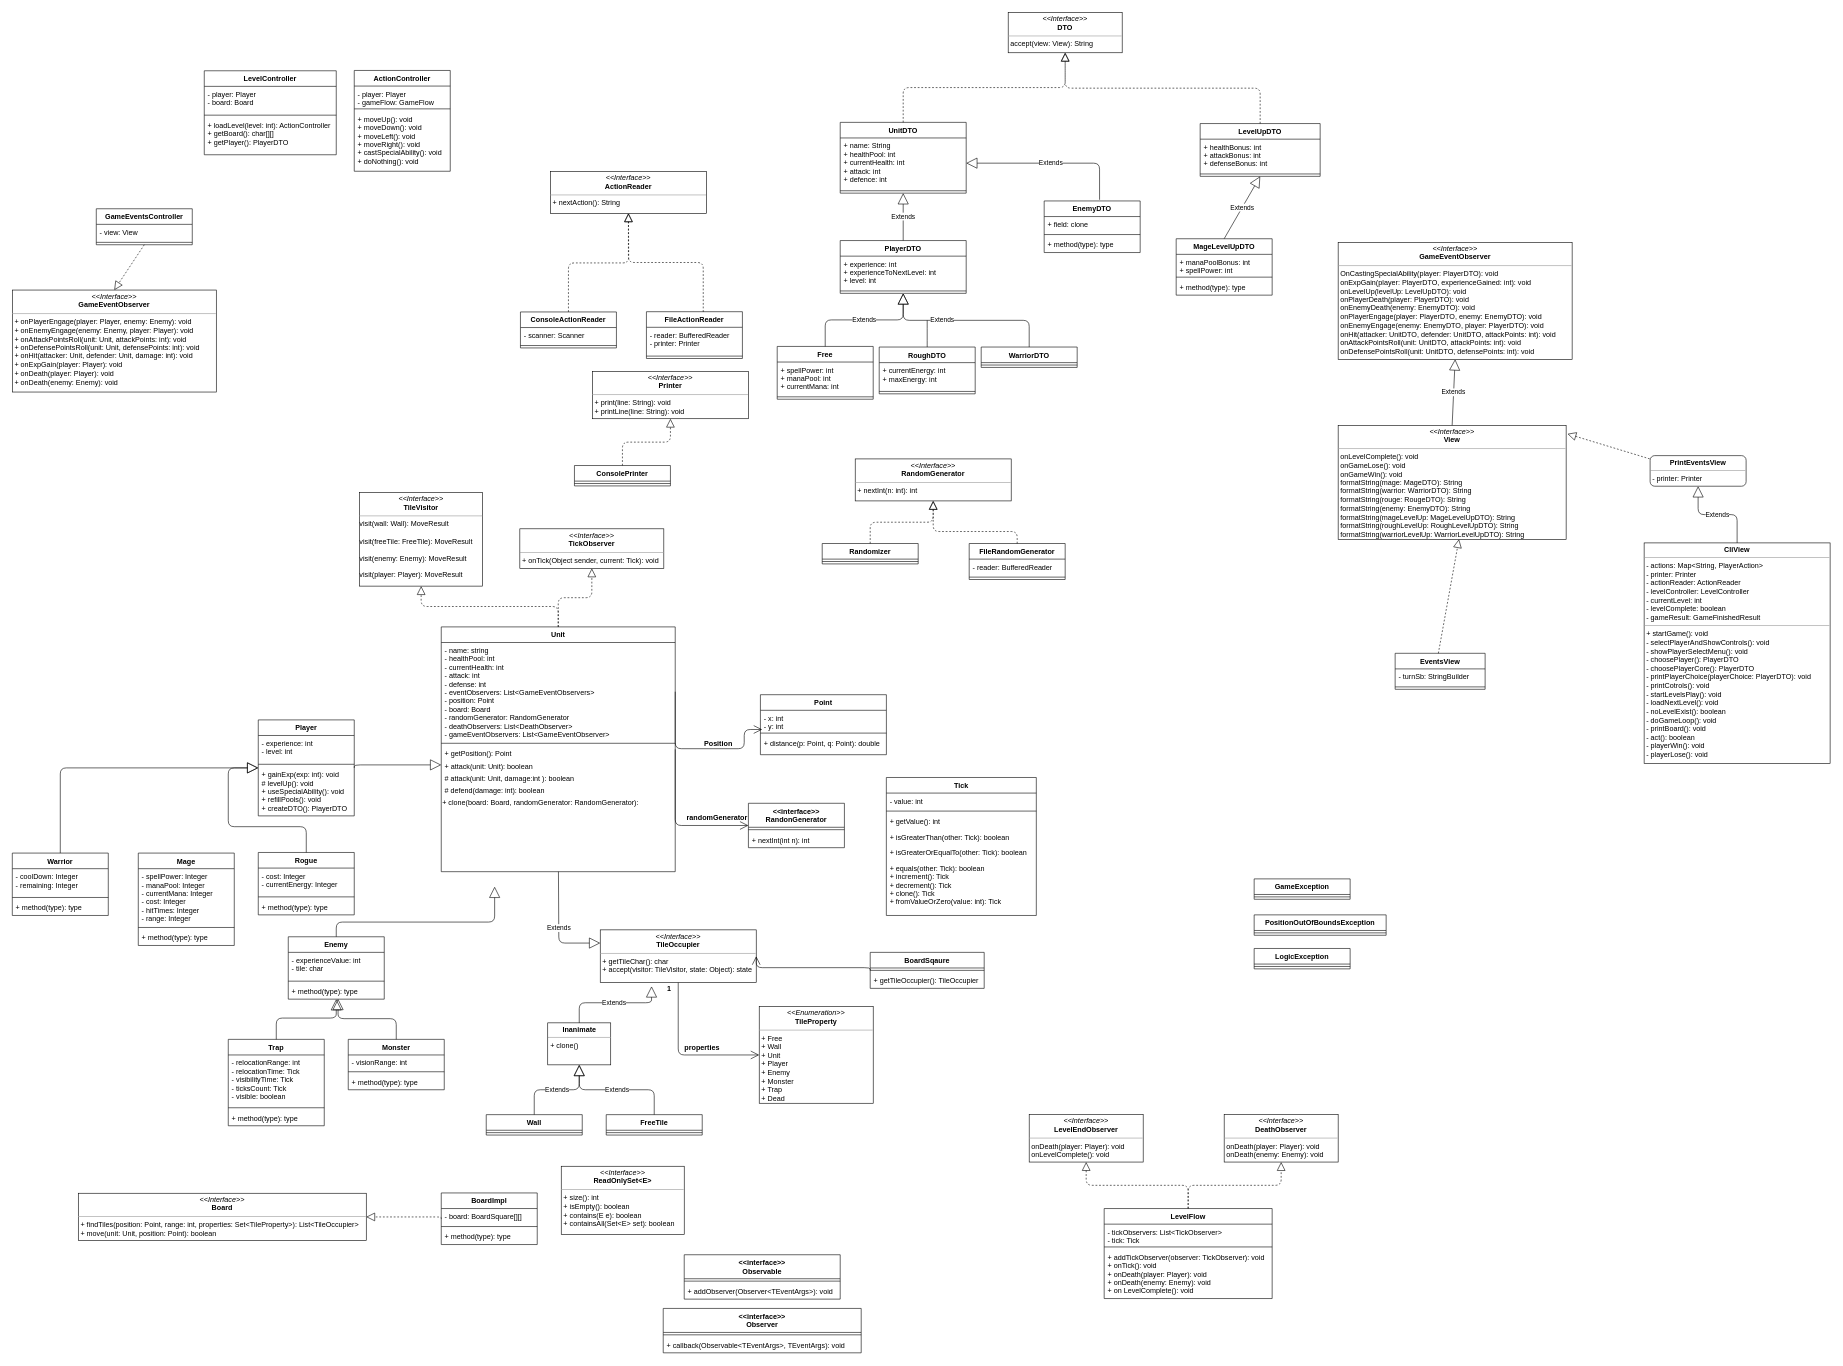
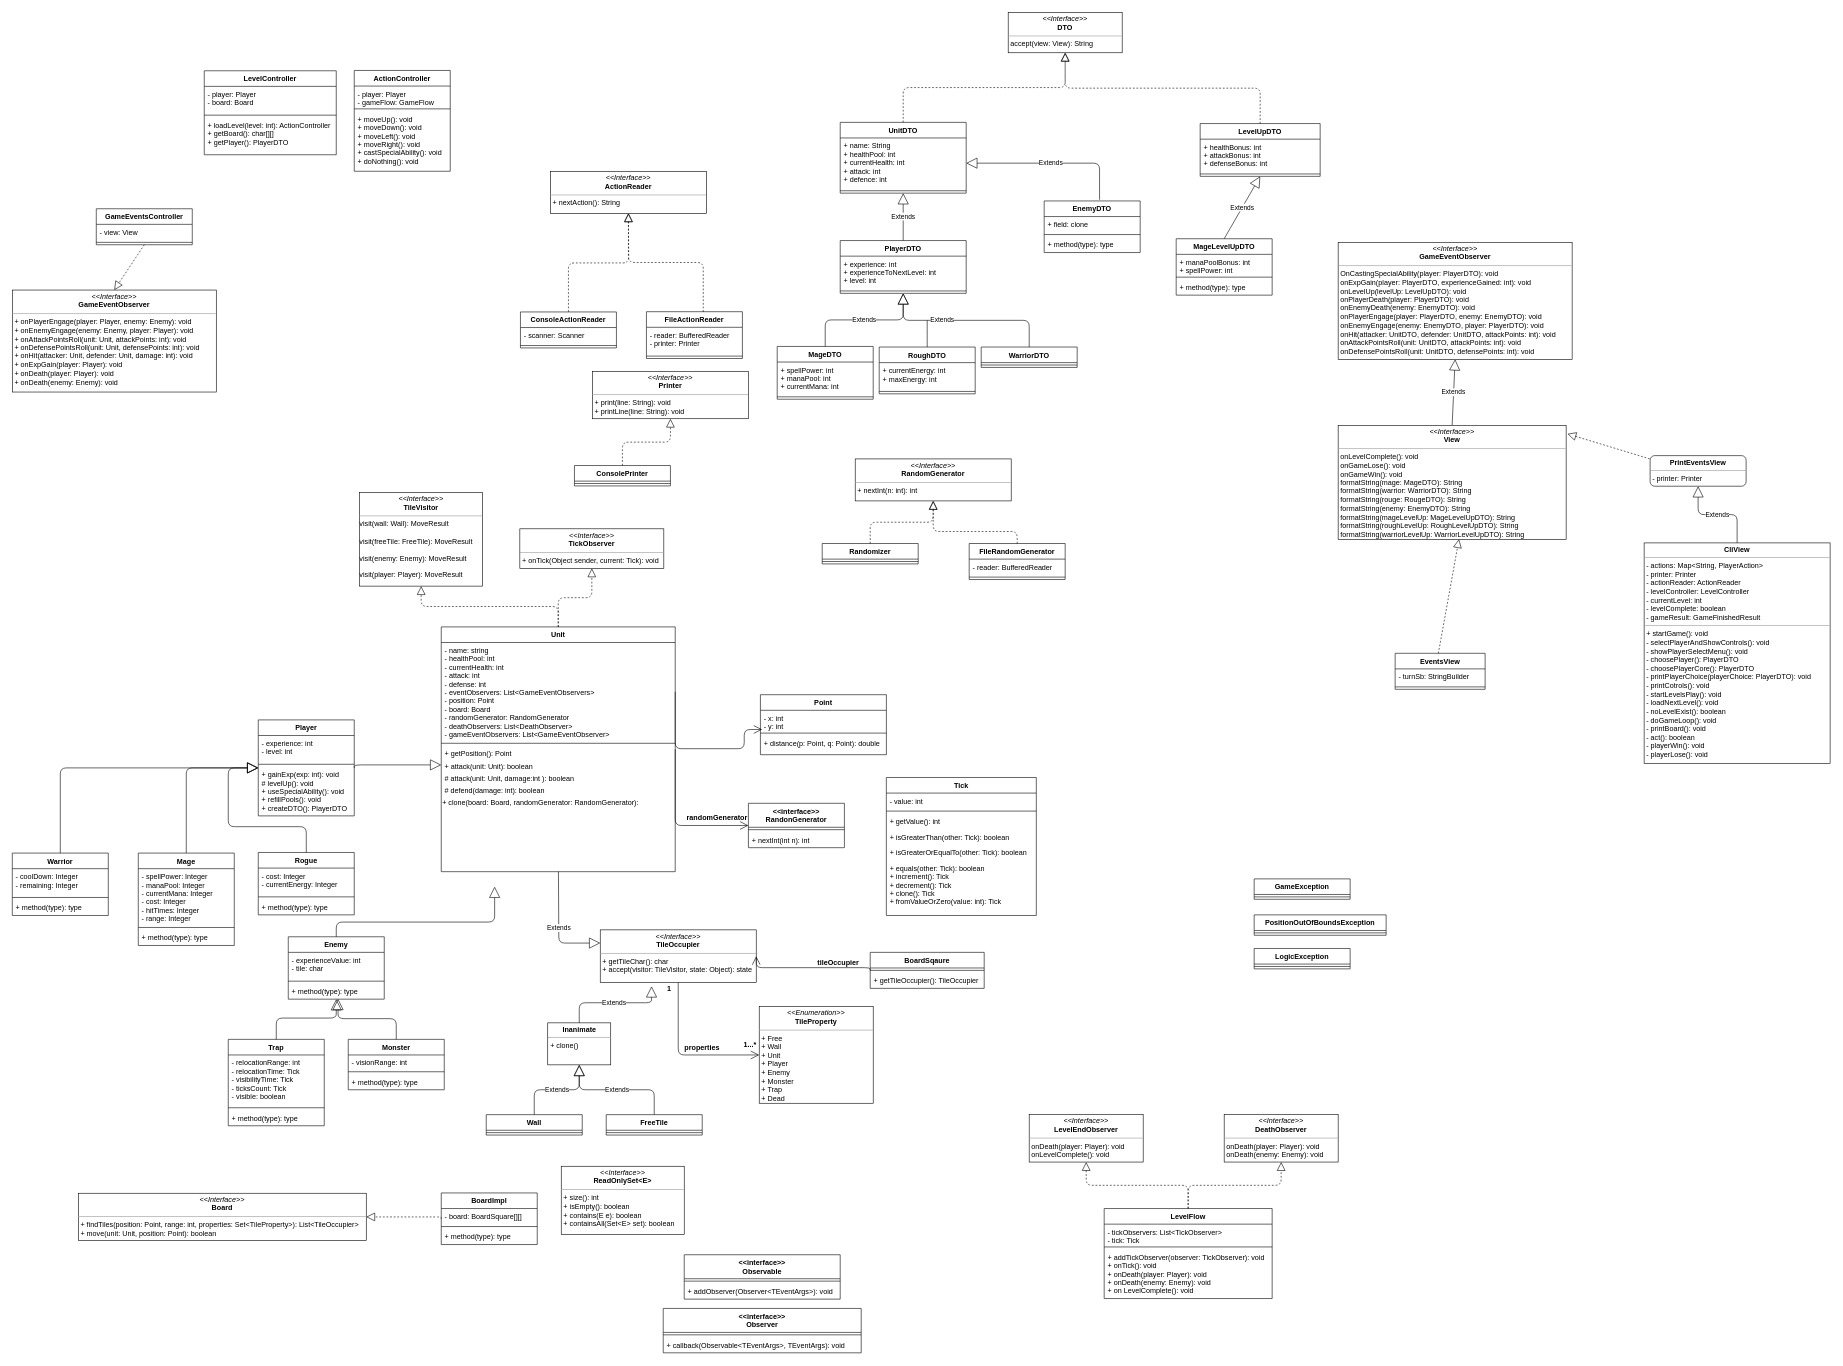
node "Free": label "Free" -> "MageDTO"
node "Position": removed
edge "Mage" -> "Player": added
node "tileOccupier": added
node "1...*": added
